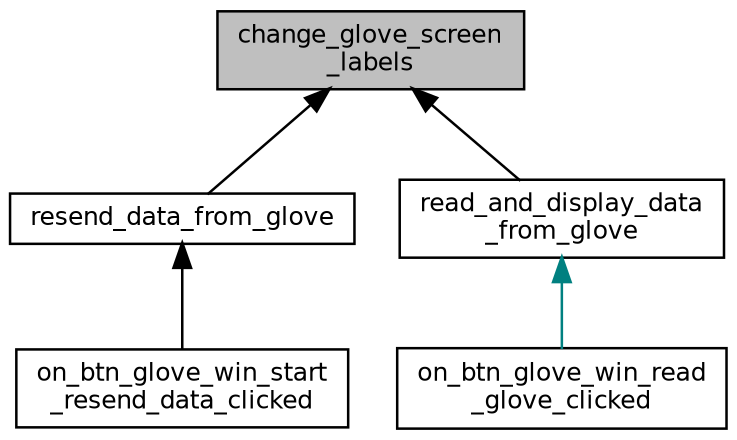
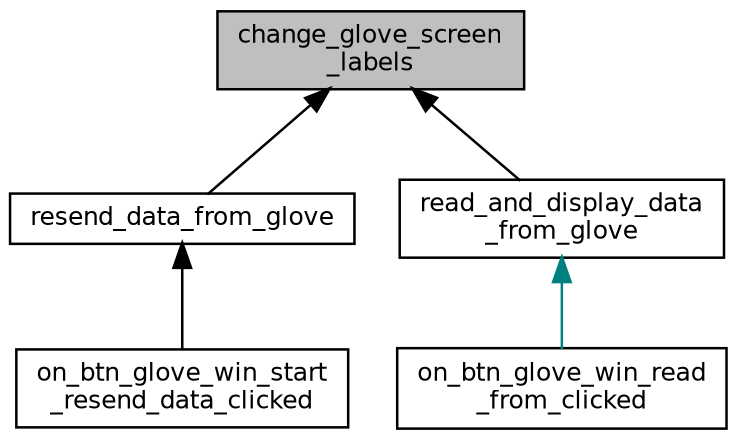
node "on_btn_glove_win_read _glove_clicked": label "on_btn_glove_win_read _glove_clicked" -> "on_btn_glove_win_read _from_clicked"
